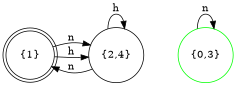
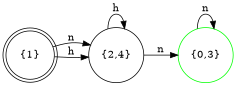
edge "{2,4}" -> "{1}": now "{2,4}" -> "{0,3}"
